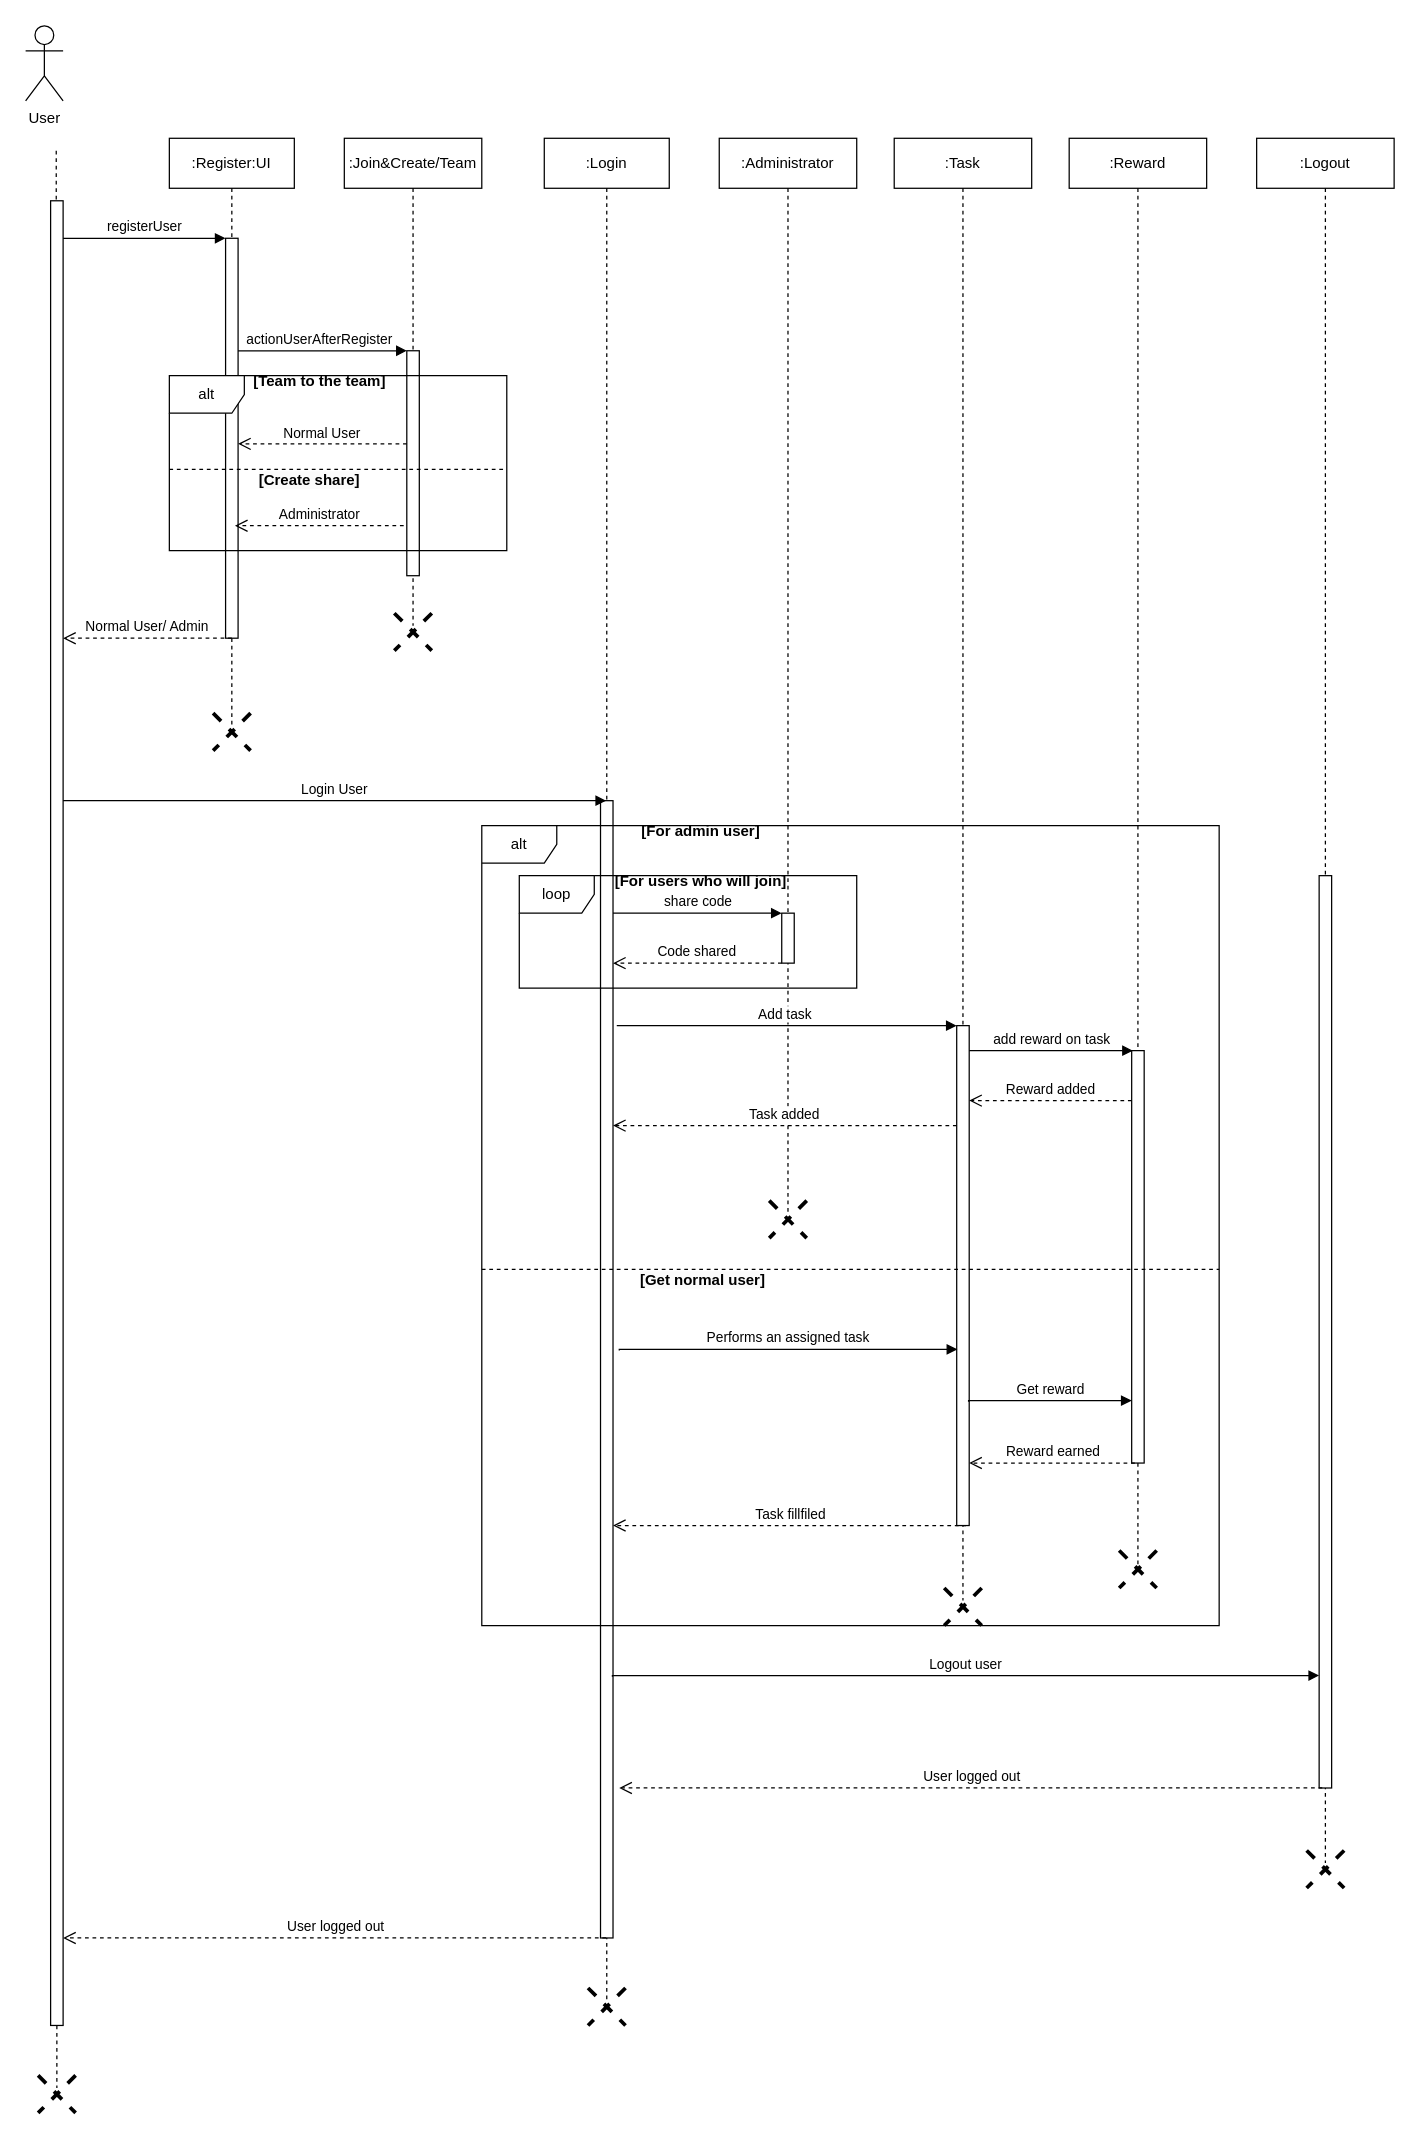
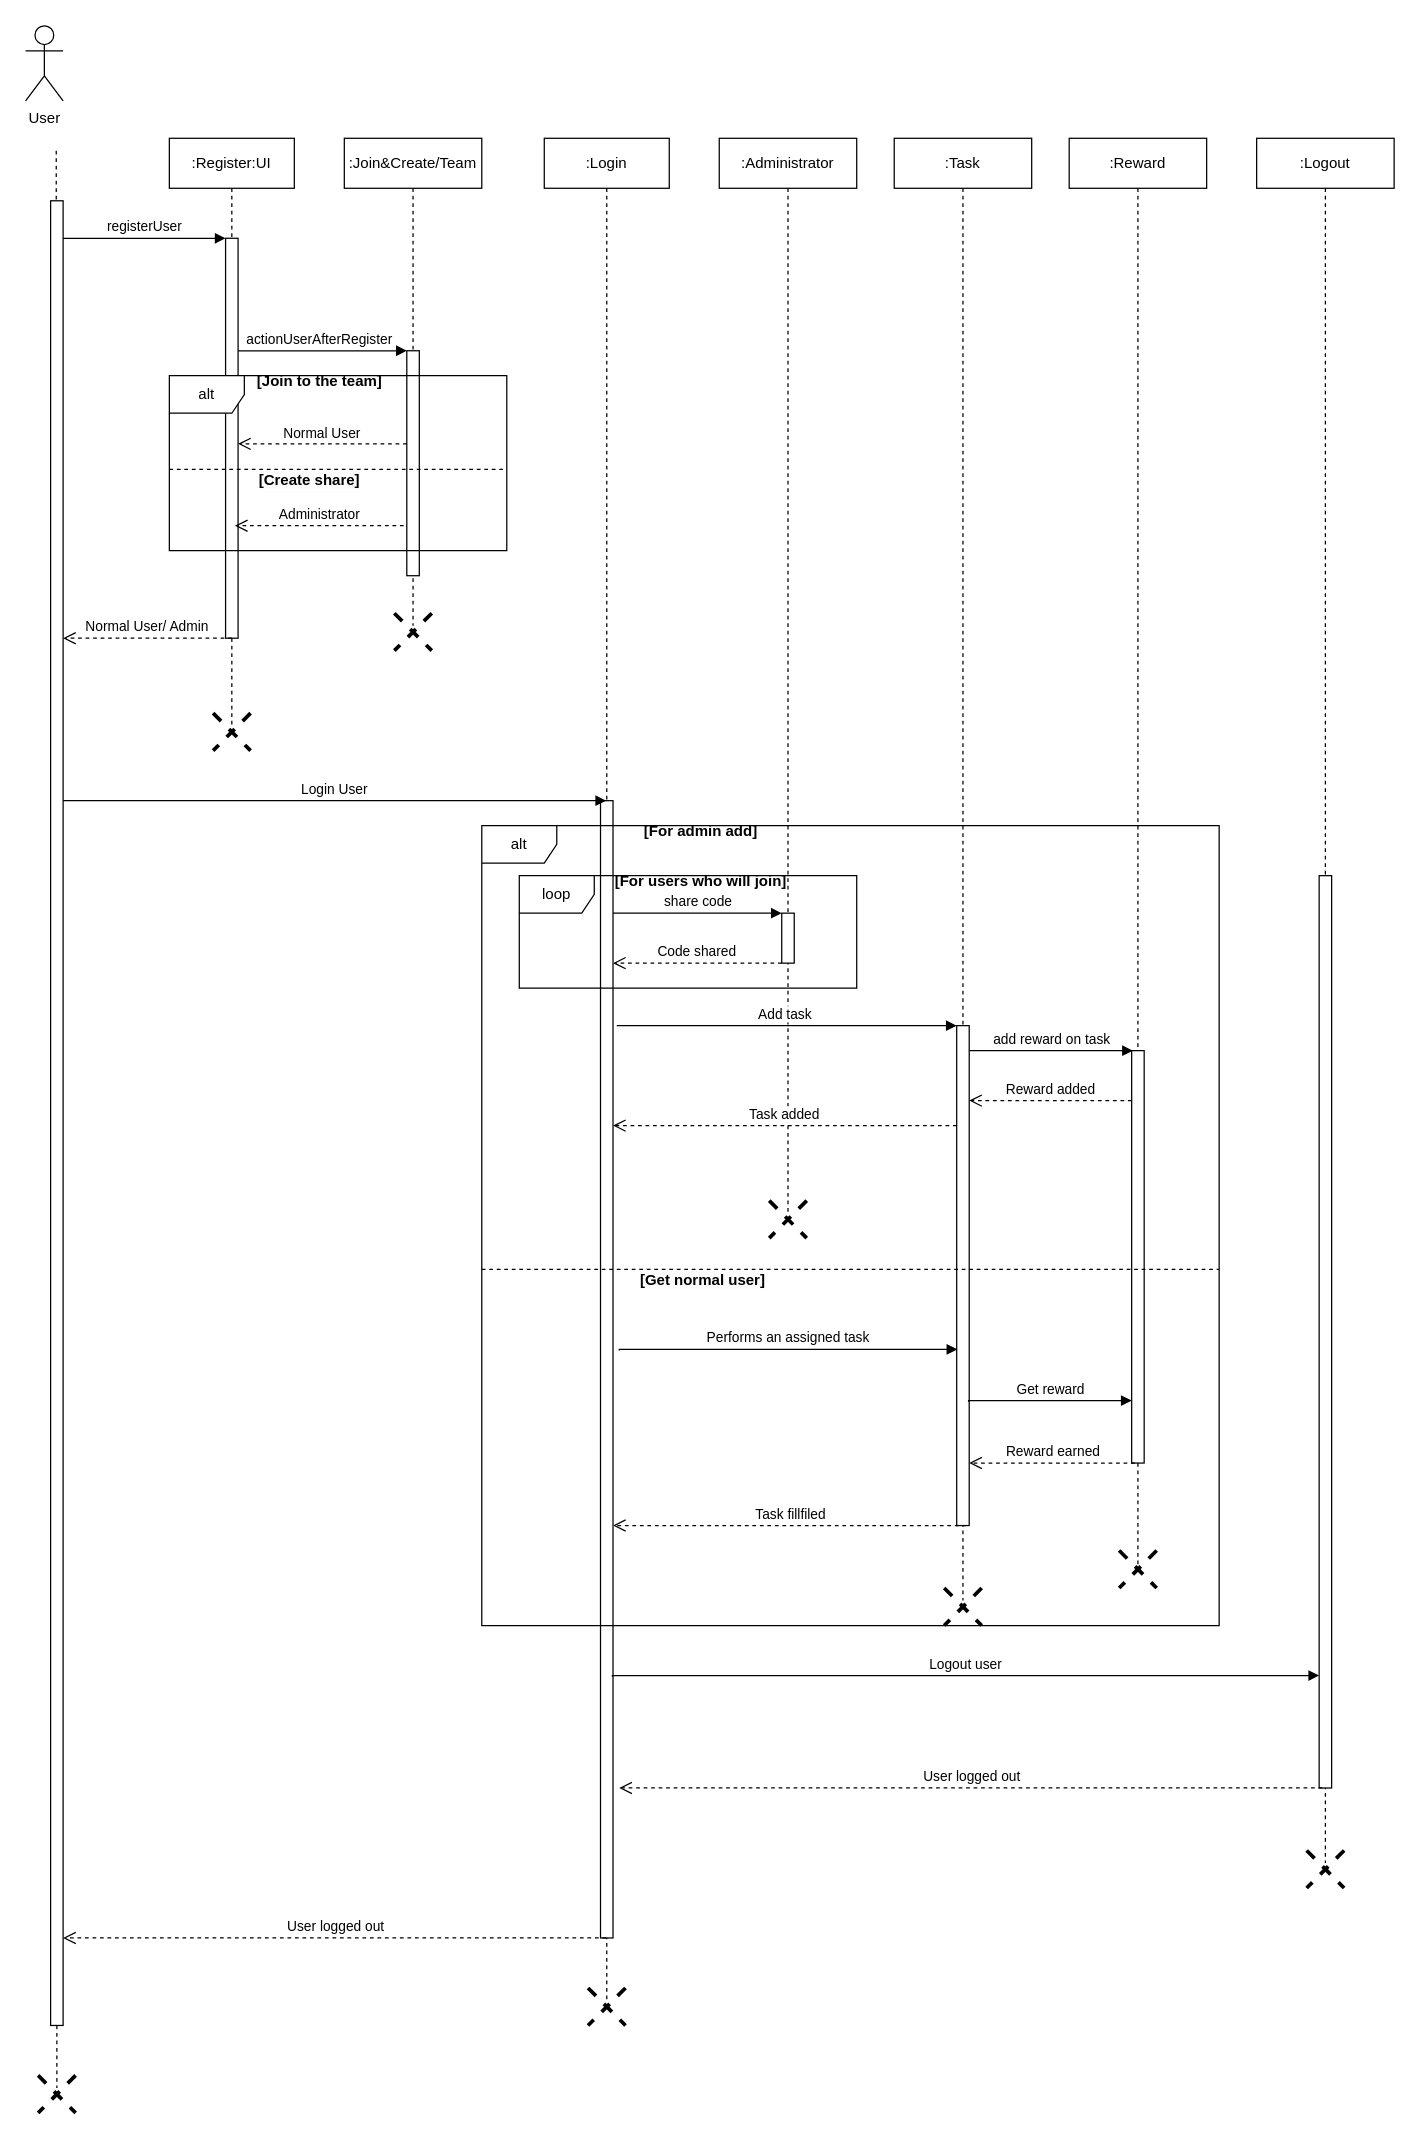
node "[Team to the team]": label "[Team to the team]" -> "[Join to the team]"
node "[For admin user]": label "[For admin user]" -> "[For admin add]"
